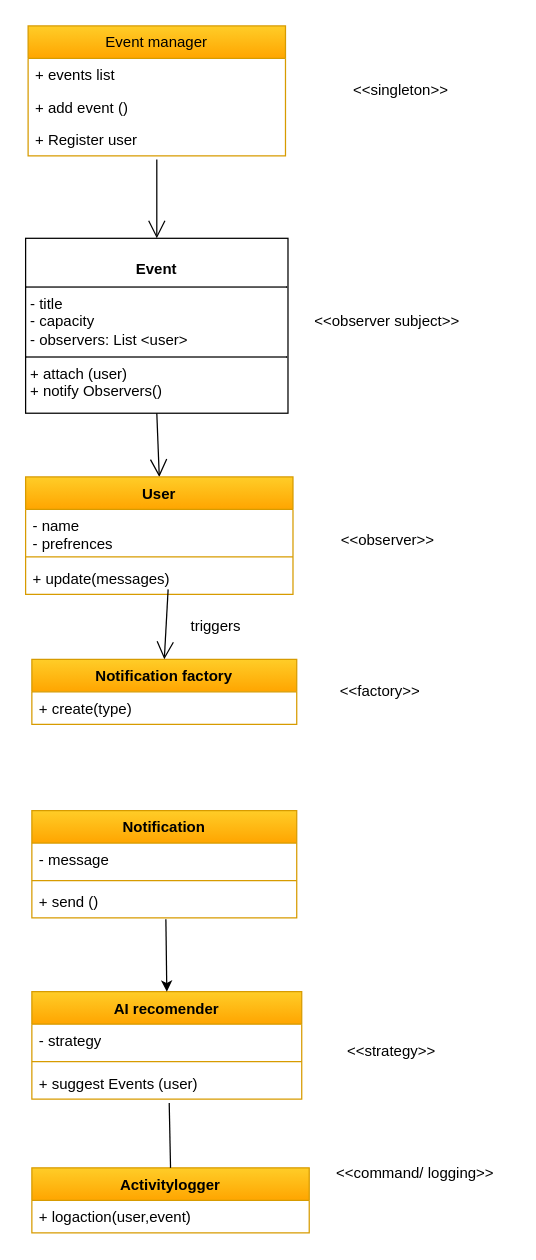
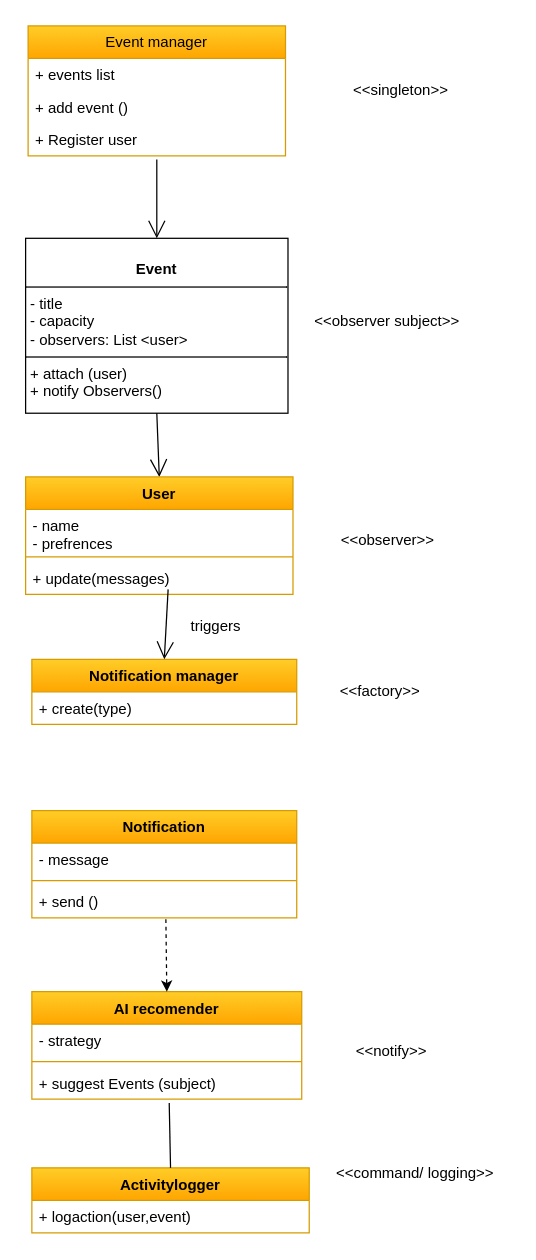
node "Notification factory": label "Notification factory" -> "Notification manager"
edge "+ send ()" -> "AI recomender": style solid -> dashed
node "<<strategy>>": label "<<strategy>>" -> "<<notify>>"
node "+ suggest Events (user)": label "+ suggest Events (user)" -> "+ suggest Events (subject)"
